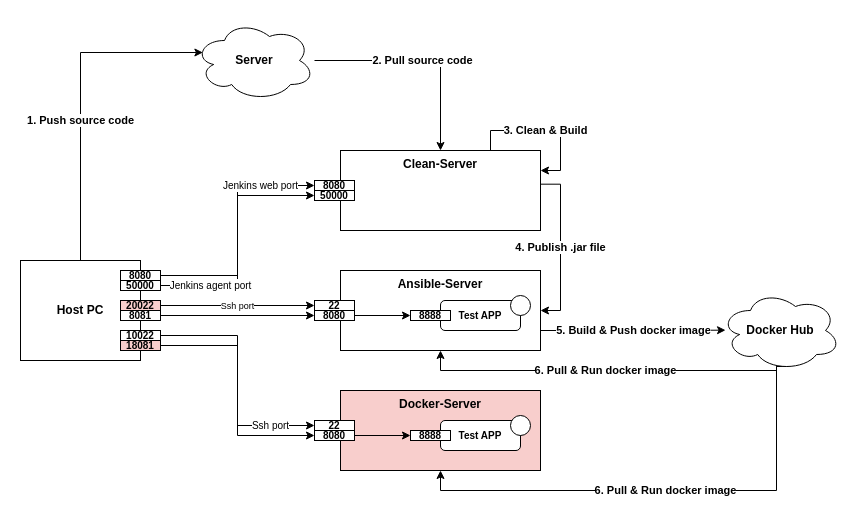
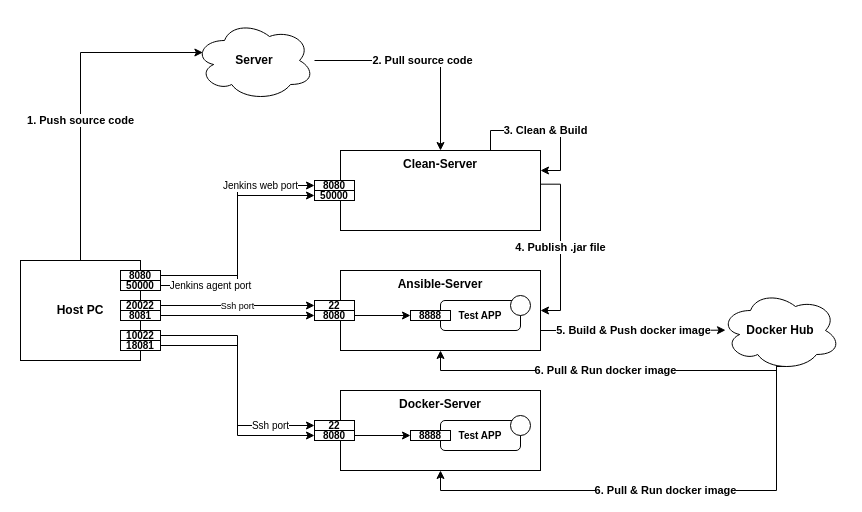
node "20022": fillcolor #f8cecc -> #ffffff
node "18081": fillcolor #f8cecc -> #ffffff
node "Docker-Server": fillcolor #f8cecc -> #ffffff
